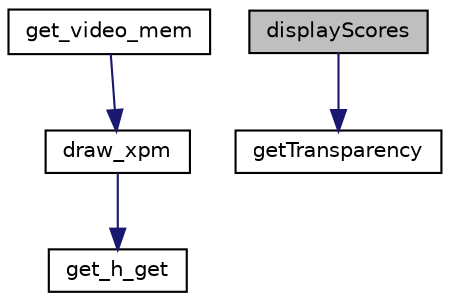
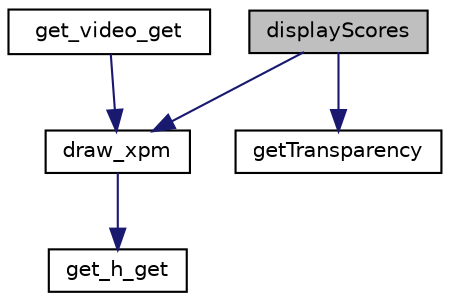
node "get_video_mem": label "get_video_mem" -> "get_video_get"
edge "displayScores" -> "draw_xpm": added
